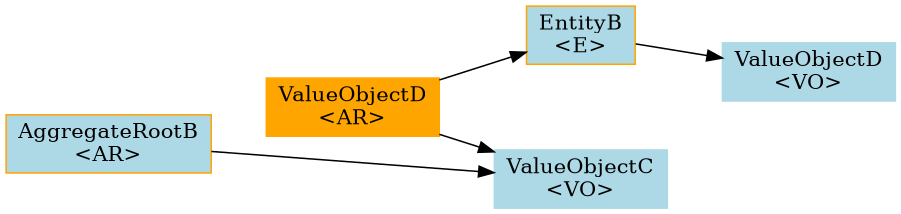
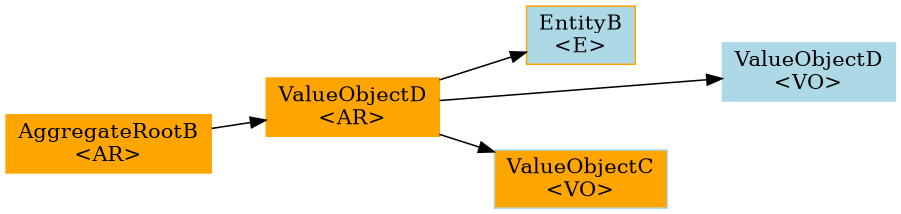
edge "EntityB <E>" -> "ValueObjectD <VO>": now "ValueObjectD <AR>" -> "ValueObjectD <VO>"
node "AggregateRootB <AR>": fillcolor lightblue -> orange
edge "AggregateRootB <AR>" -> "ValueObjectC <VO>": now "AggregateRootB <AR>" -> "ValueObjectD <AR>"
node "ValueObjectC <VO>": fillcolor lightblue -> orange
